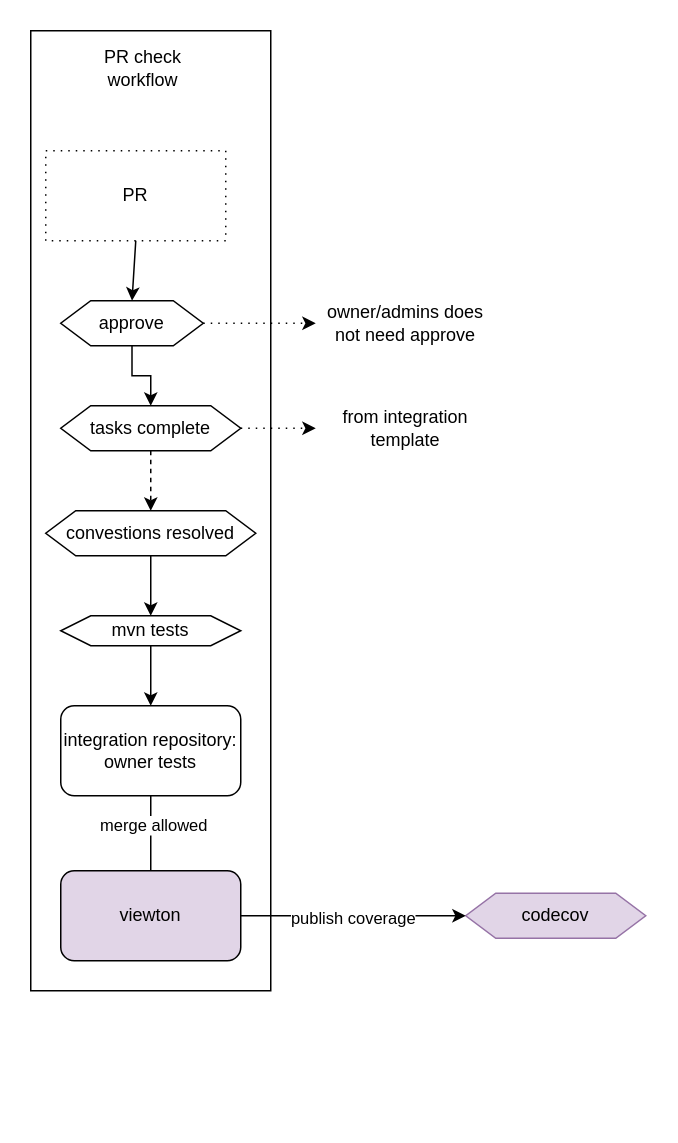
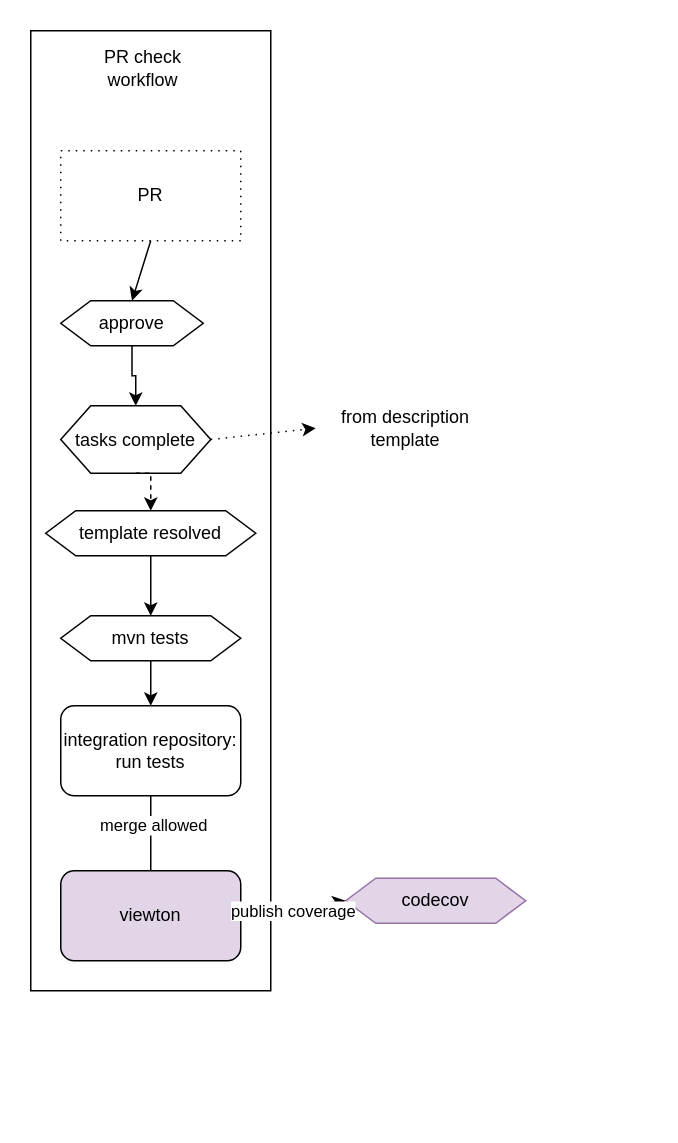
node "PR": moved (136, 196) -> (151, 196)
edge "approve" -> "owner/admins does not need approve": removed
node "owner/admins does not need approve": removed
node "tasks complete": size 180x45 -> 150x68
node "from integration template": label "from integration template" -> "from description template"
node "convestions resolved": label "convestions resolved" -> "template resolved"
node "mvn tests": size 180x30 -> 180x45
node "integration repository: owner tests": label "integration repository: owner tests" -> "integration repository: run tests"
node "codecov": moved (556, 916) -> (436, 901)
